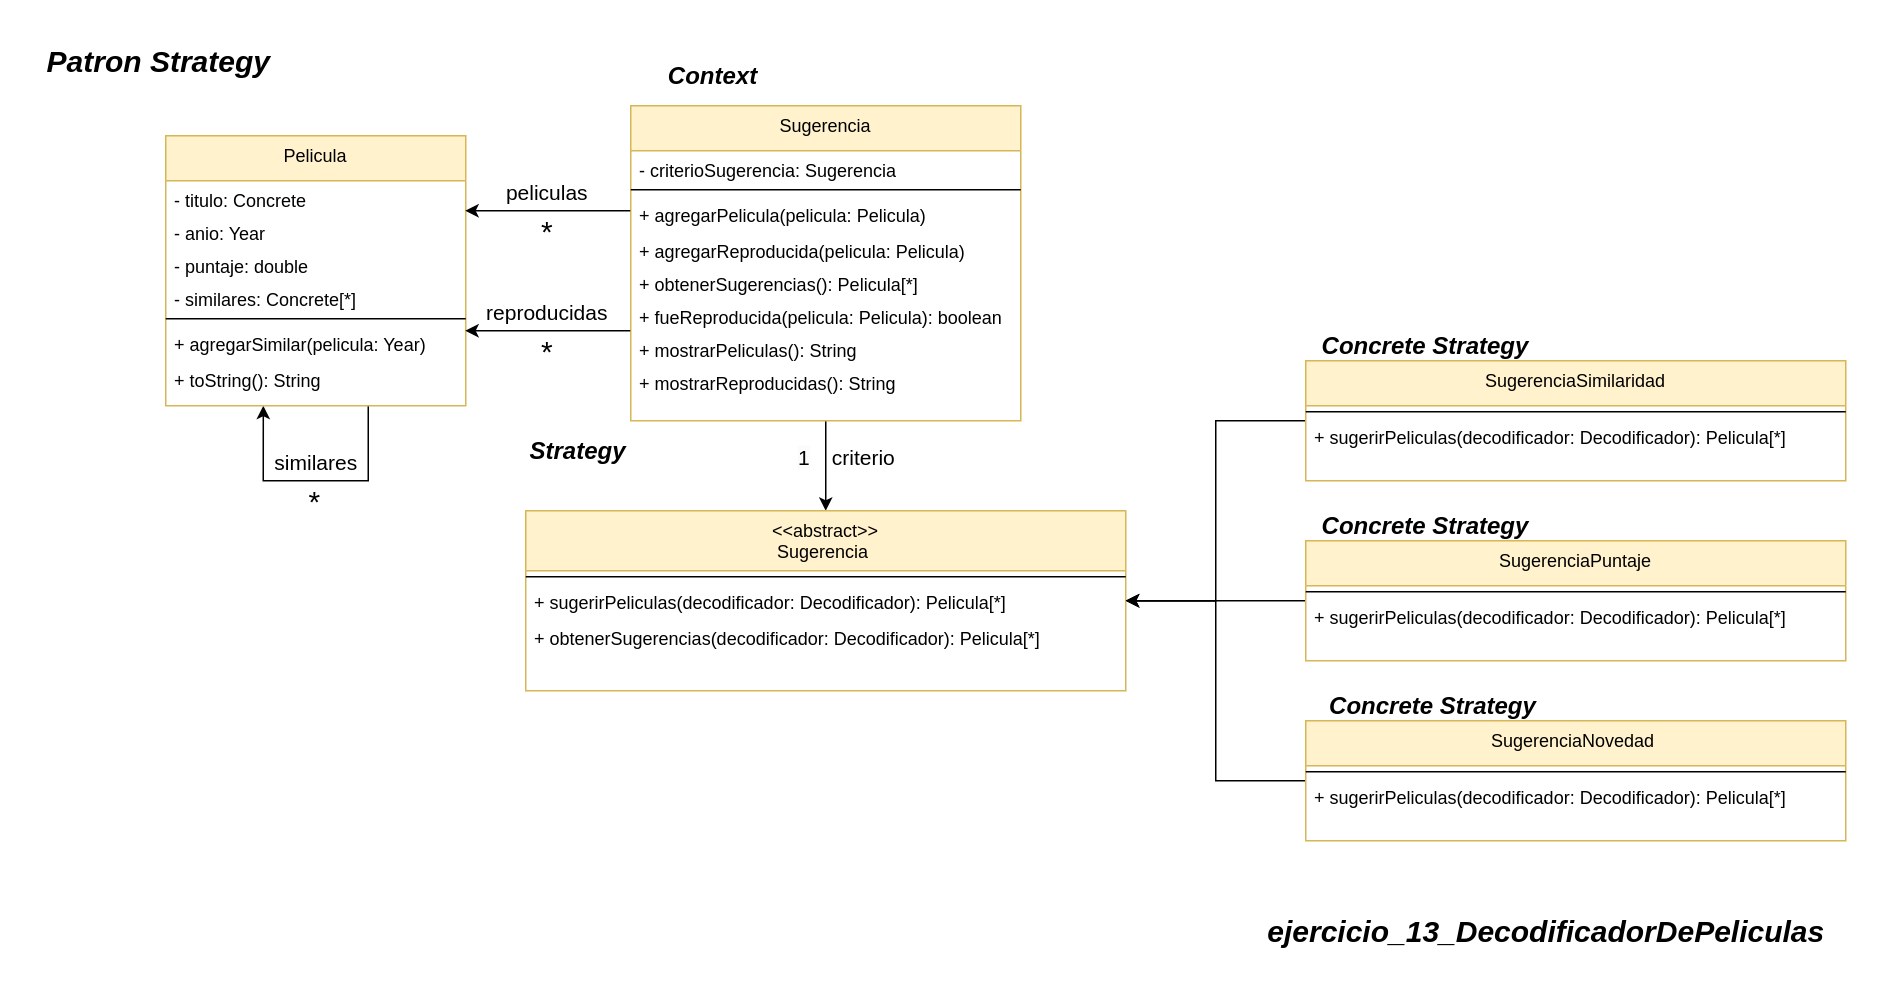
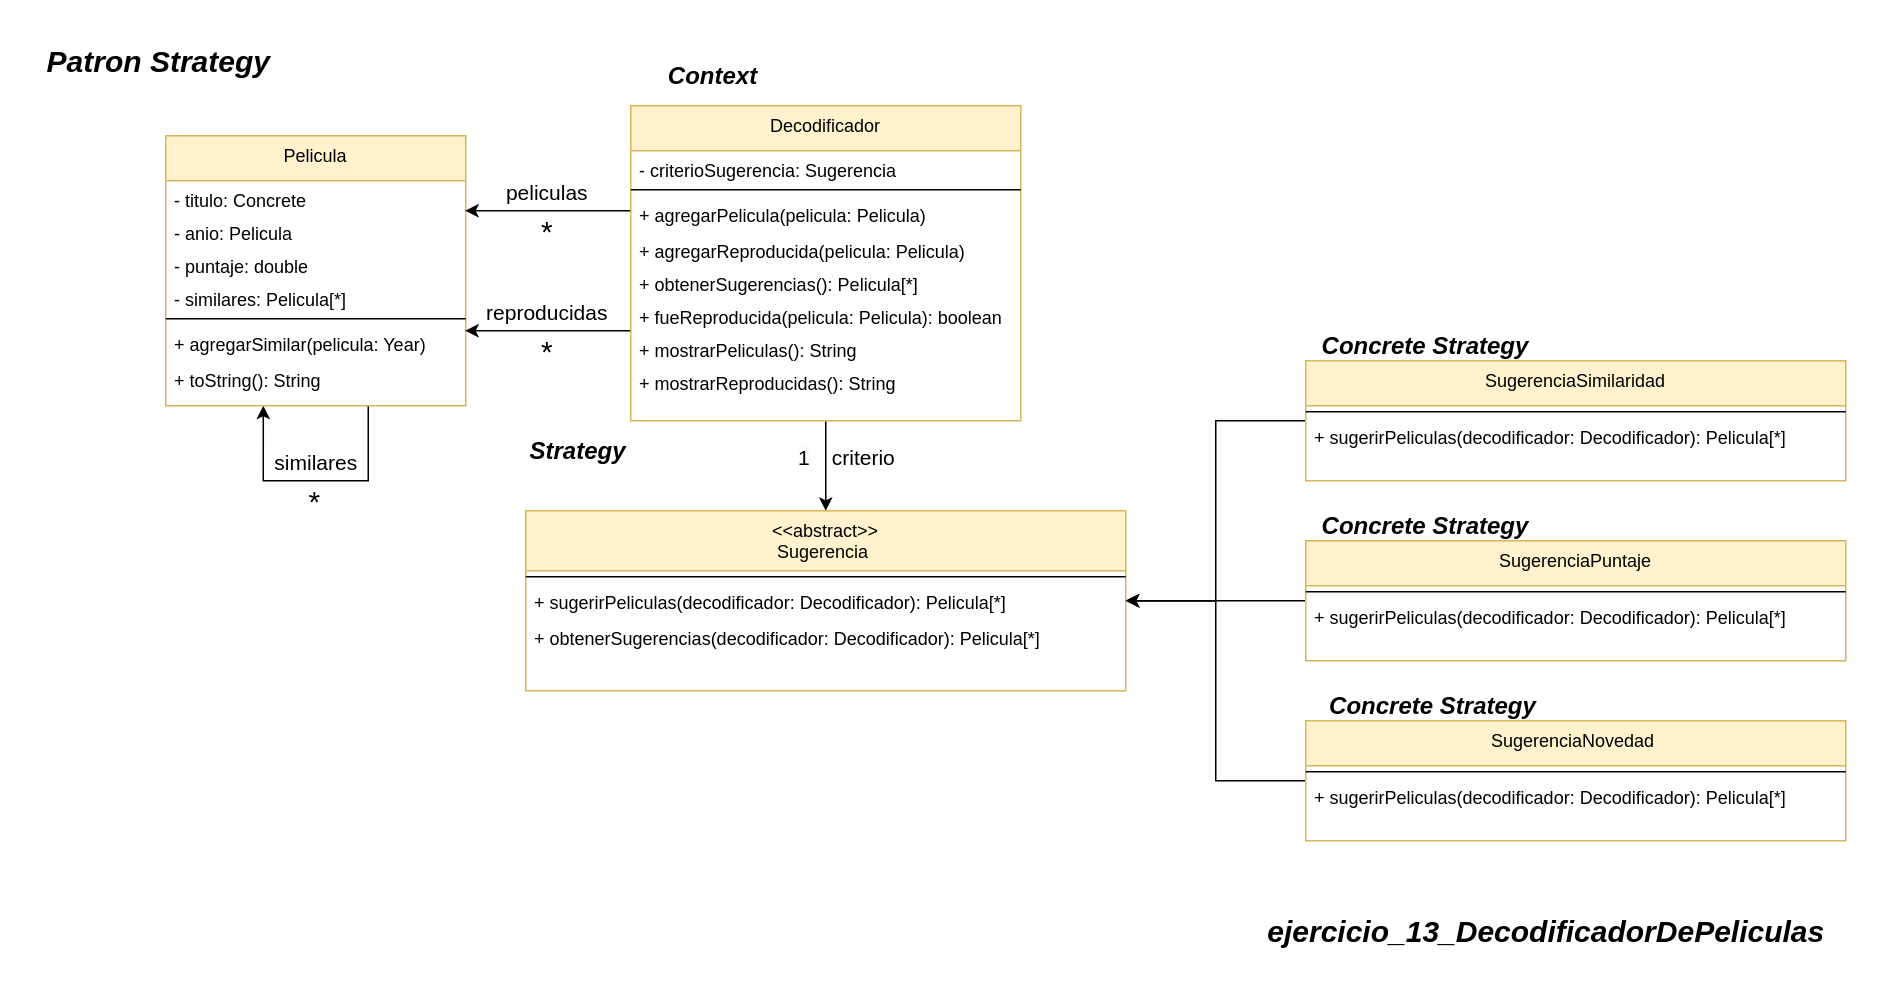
node "Sugerencia": label "Sugerencia" -> "Decodificador"
node "- anio: Year": label "- anio: Year" -> "- anio: Pelicula"
node "- similares: Concrete[*]": label "- similares: Concrete[*]" -> "- similares: Pelicula[*]"
